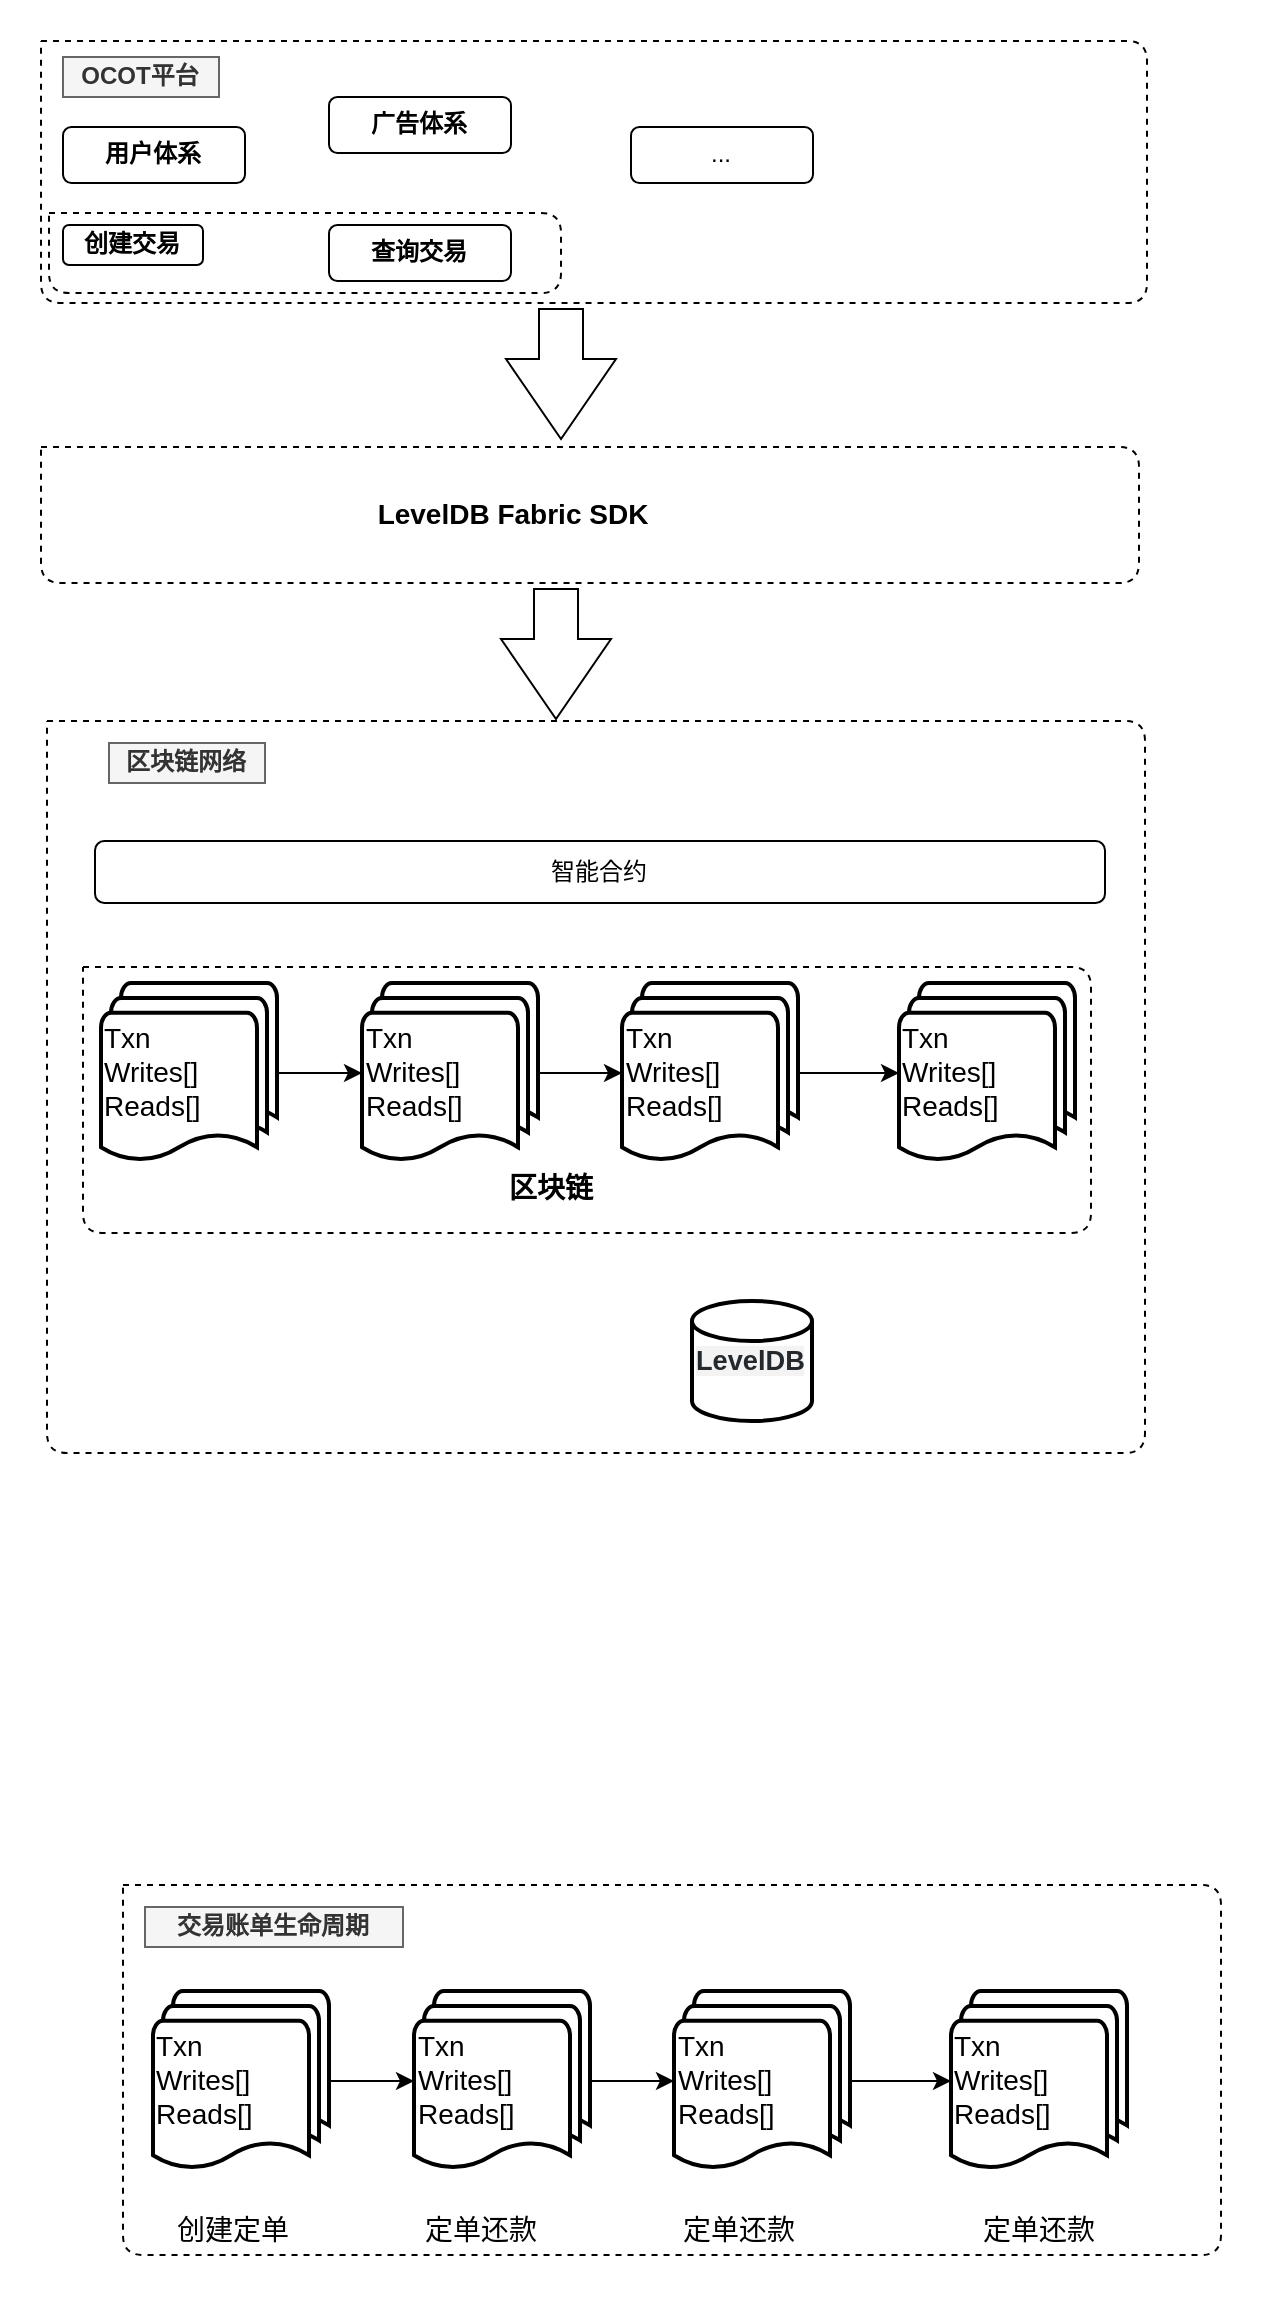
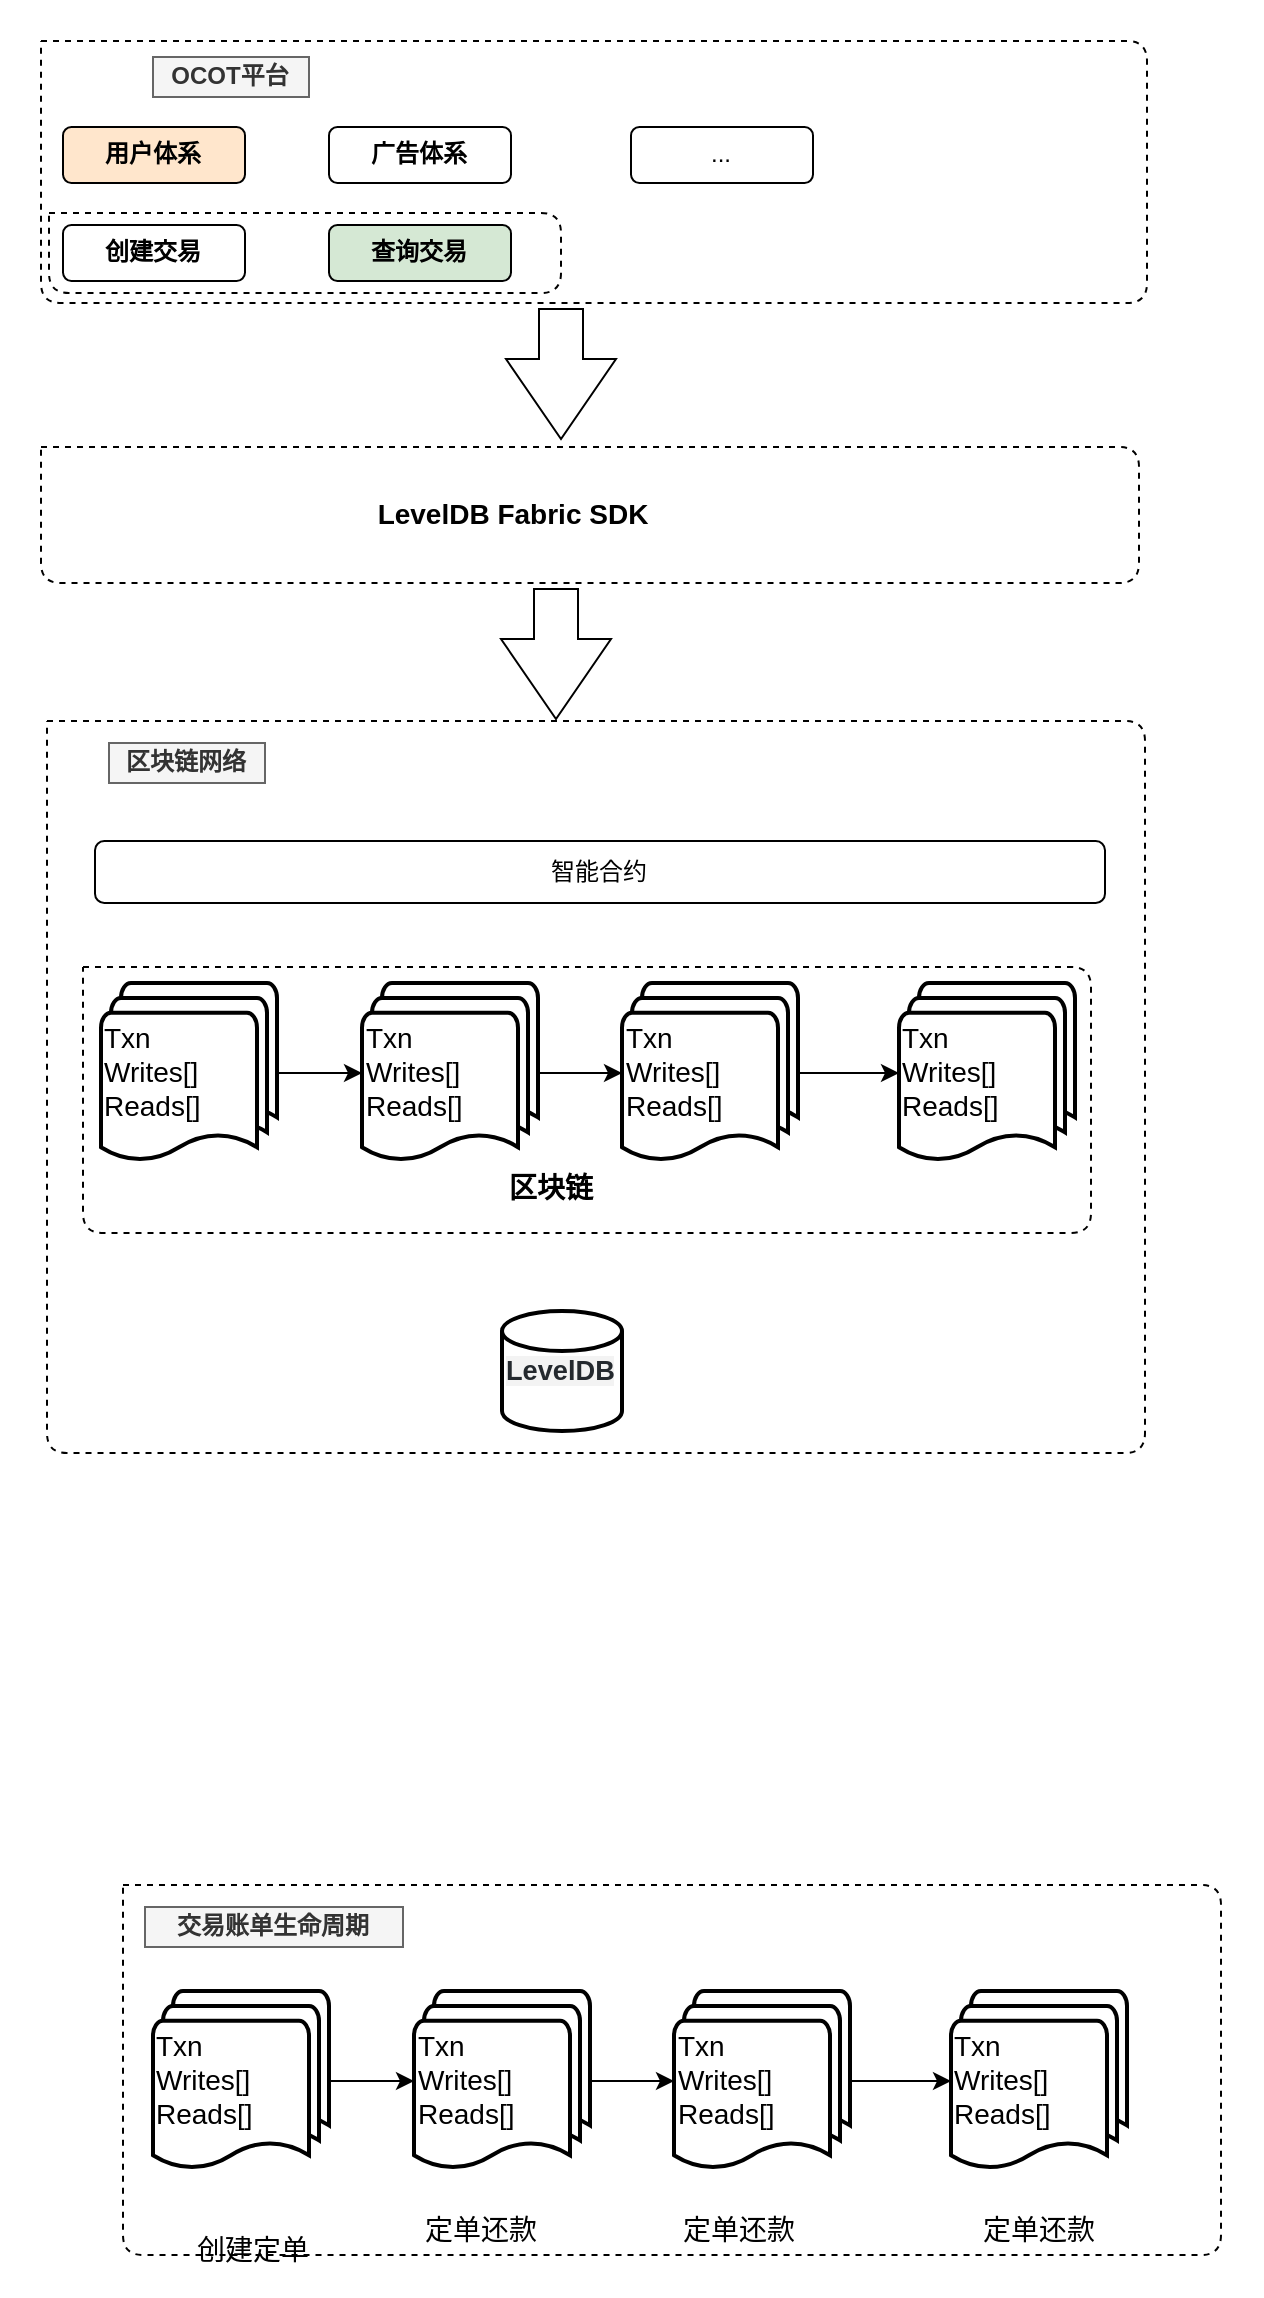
node "OCOT平台": moved (141, 77) -> (231, 77)
node "广告体系": moved (420, 125) -> (420, 155)
node "用户体系": fillcolor #ffffff -> #ffe6cc
node "创建交易": size 140x40 -> 182x56
node "查询交易": fillcolor #ffffff -> #d5e8d4
node "LevelDB": moved (752, 1361) -> (562, 1371)
node "创建定单": moved (234, 2231) -> (254, 2251)
